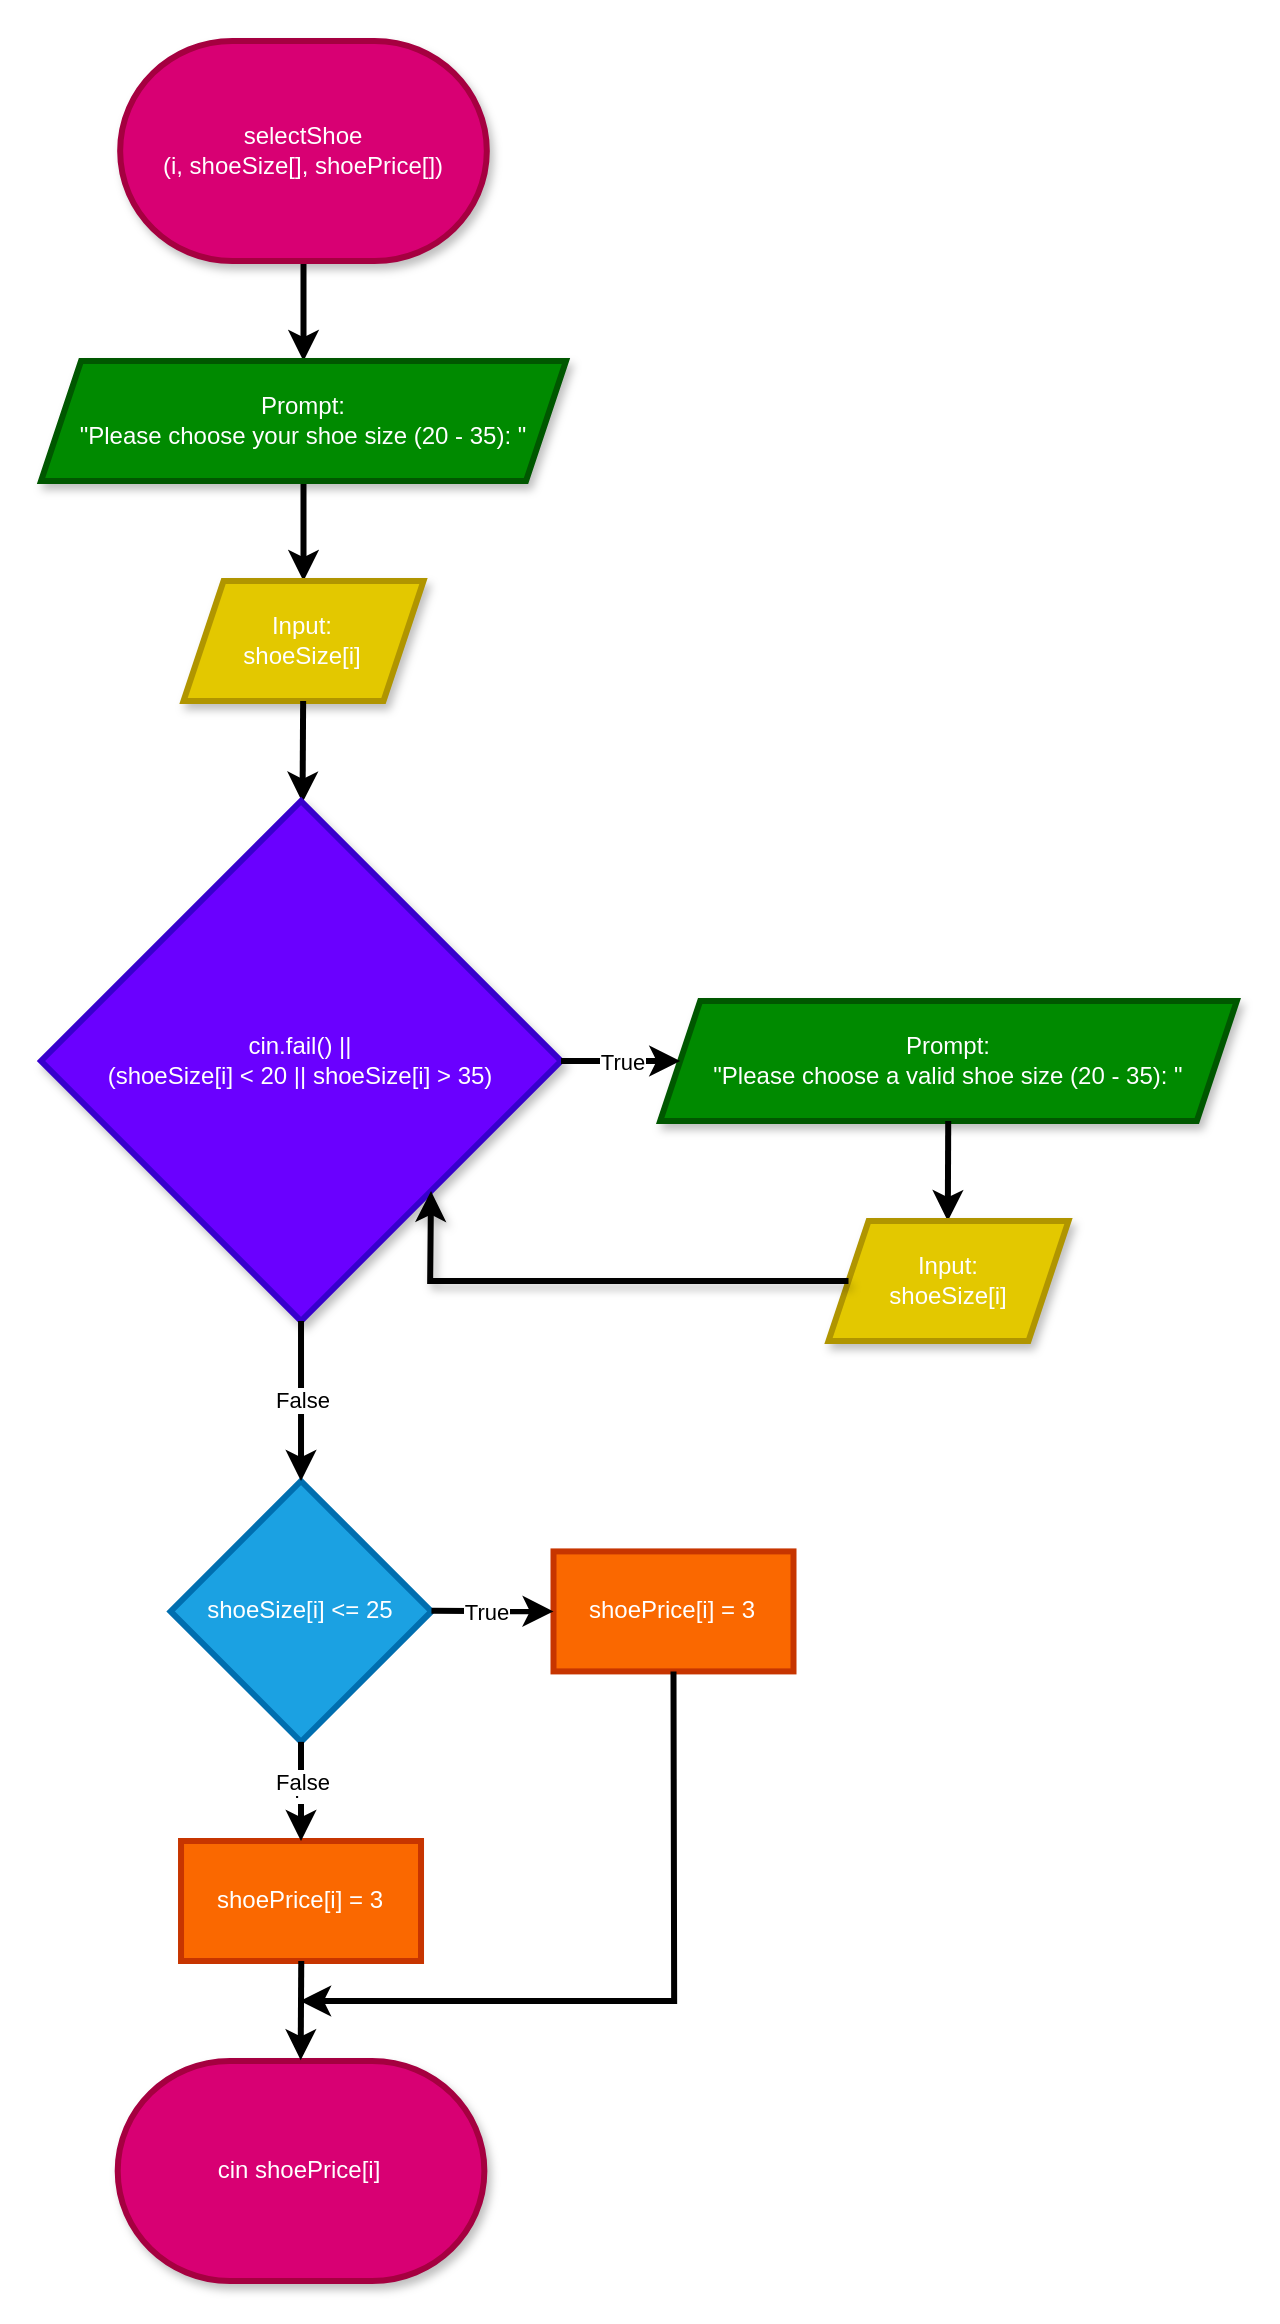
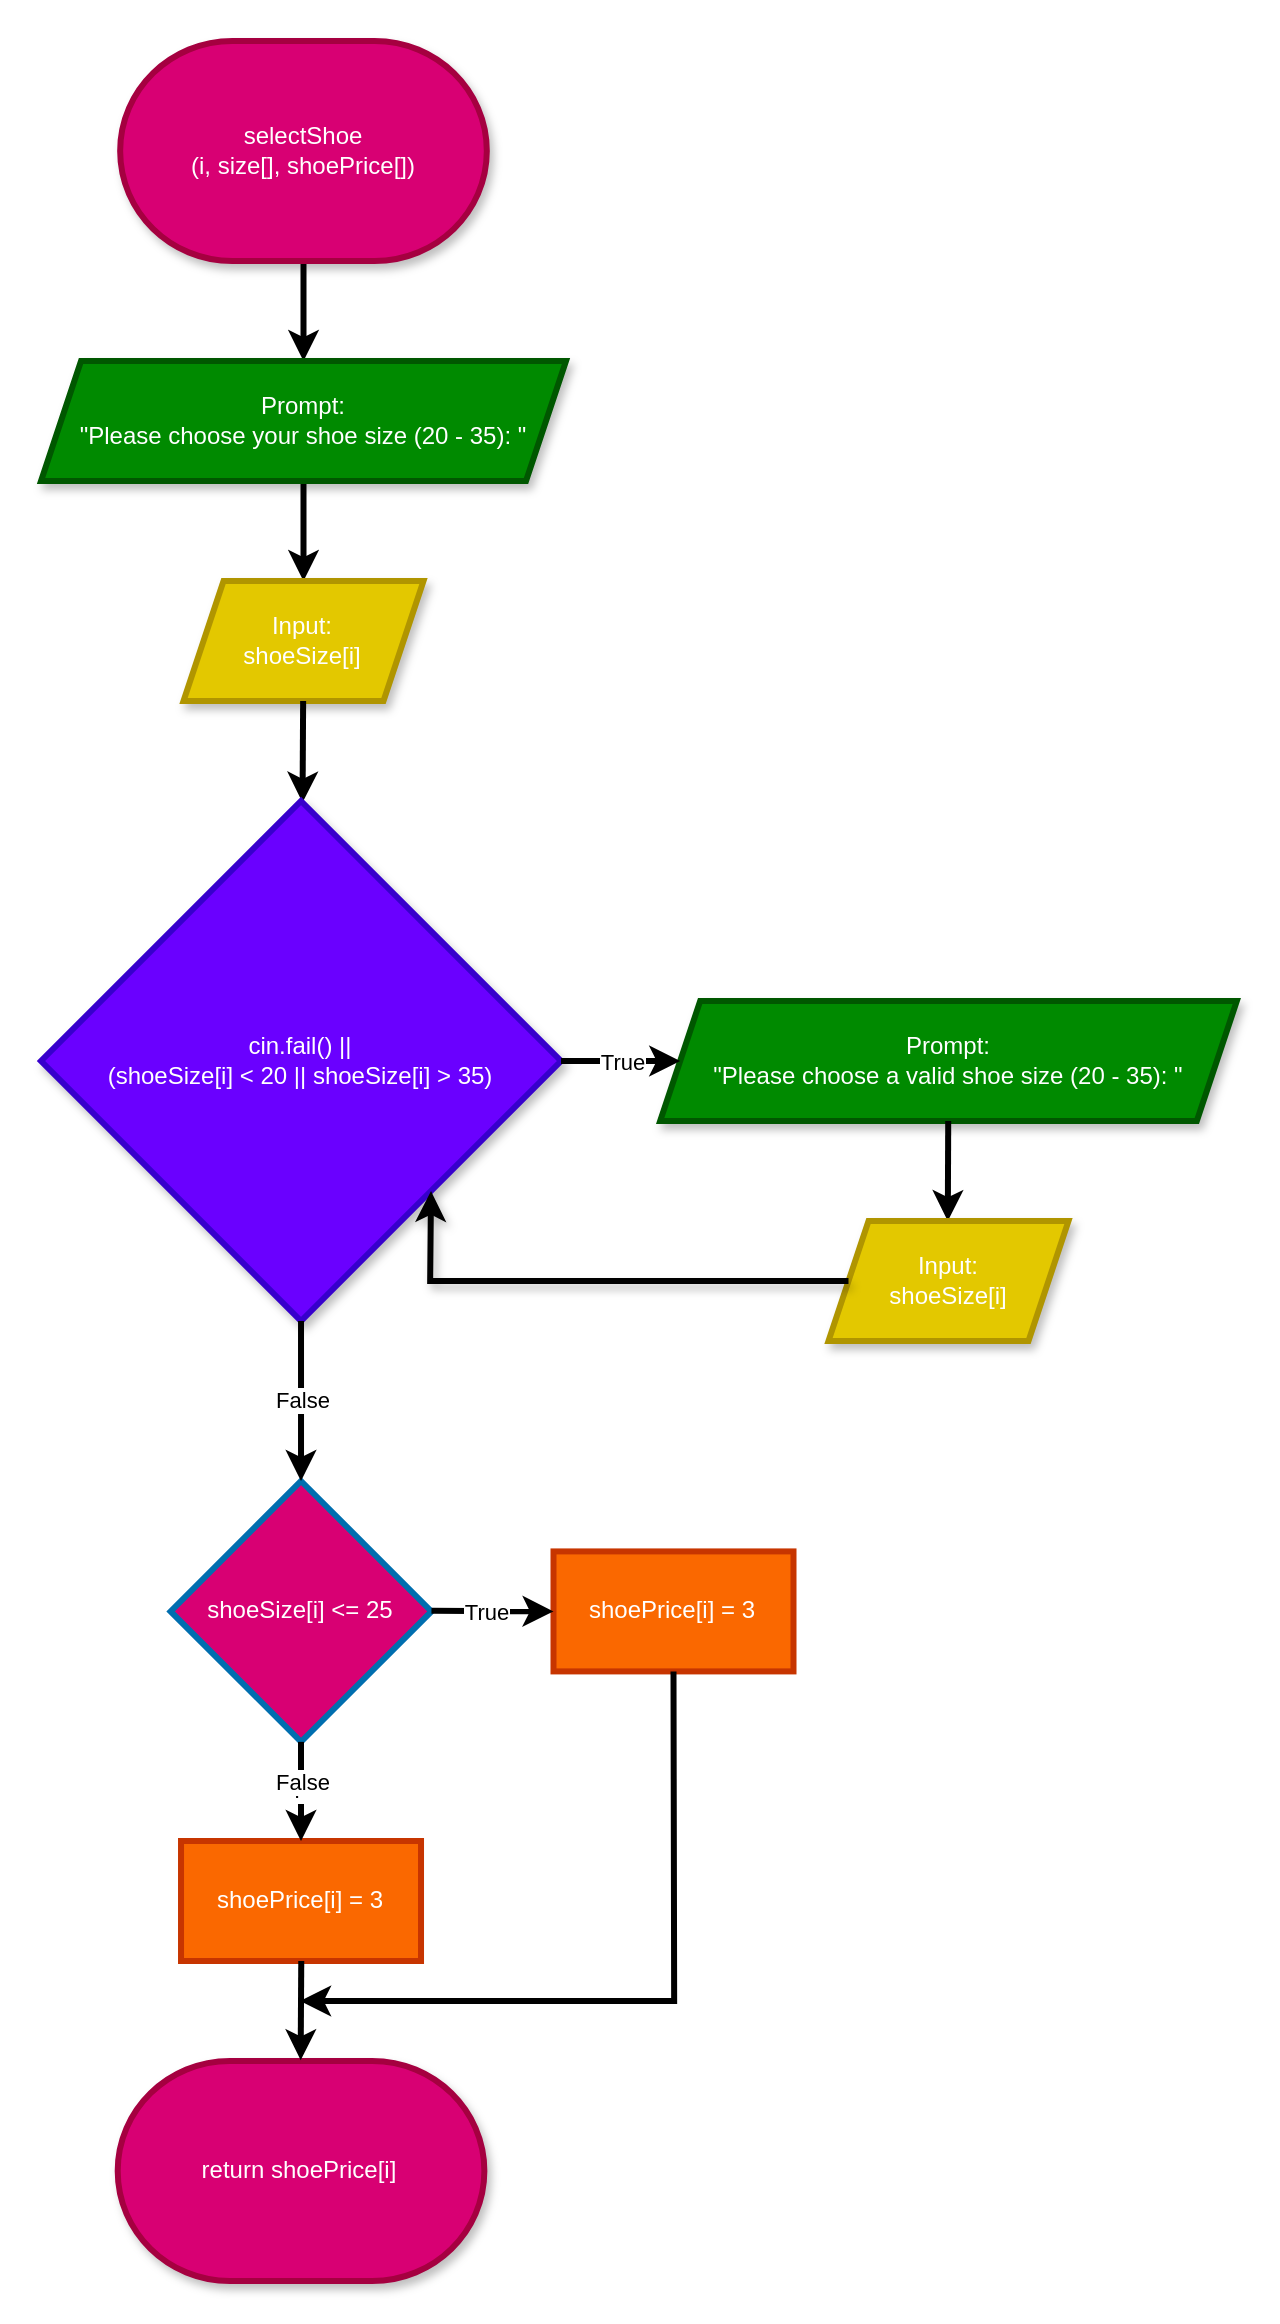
node "selectShoe (i, shoeSize[], shoePrice[])": label "selectShoe (i, shoeSize[], shoePrice[])" -> "selectShoe (i, size[], shoePrice[])"
node "shoeSize[i] <= 25": fillcolor #1ba1e2 -> #d80073
node "cin shoePrice[i]": label "cin shoePrice[i]" -> "return shoePrice[i]"
